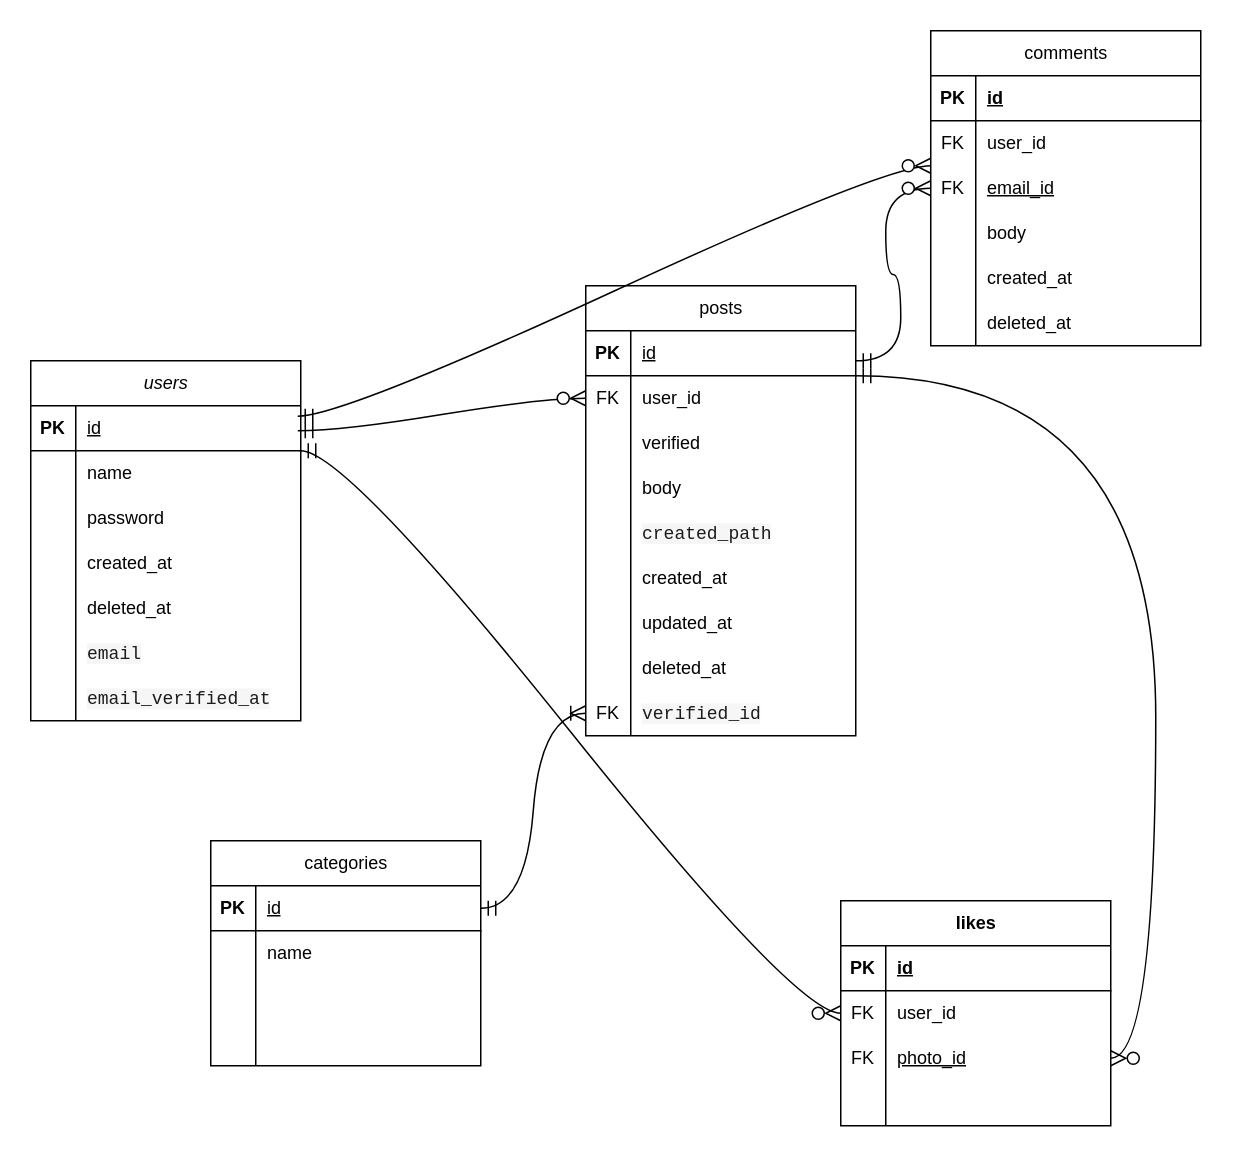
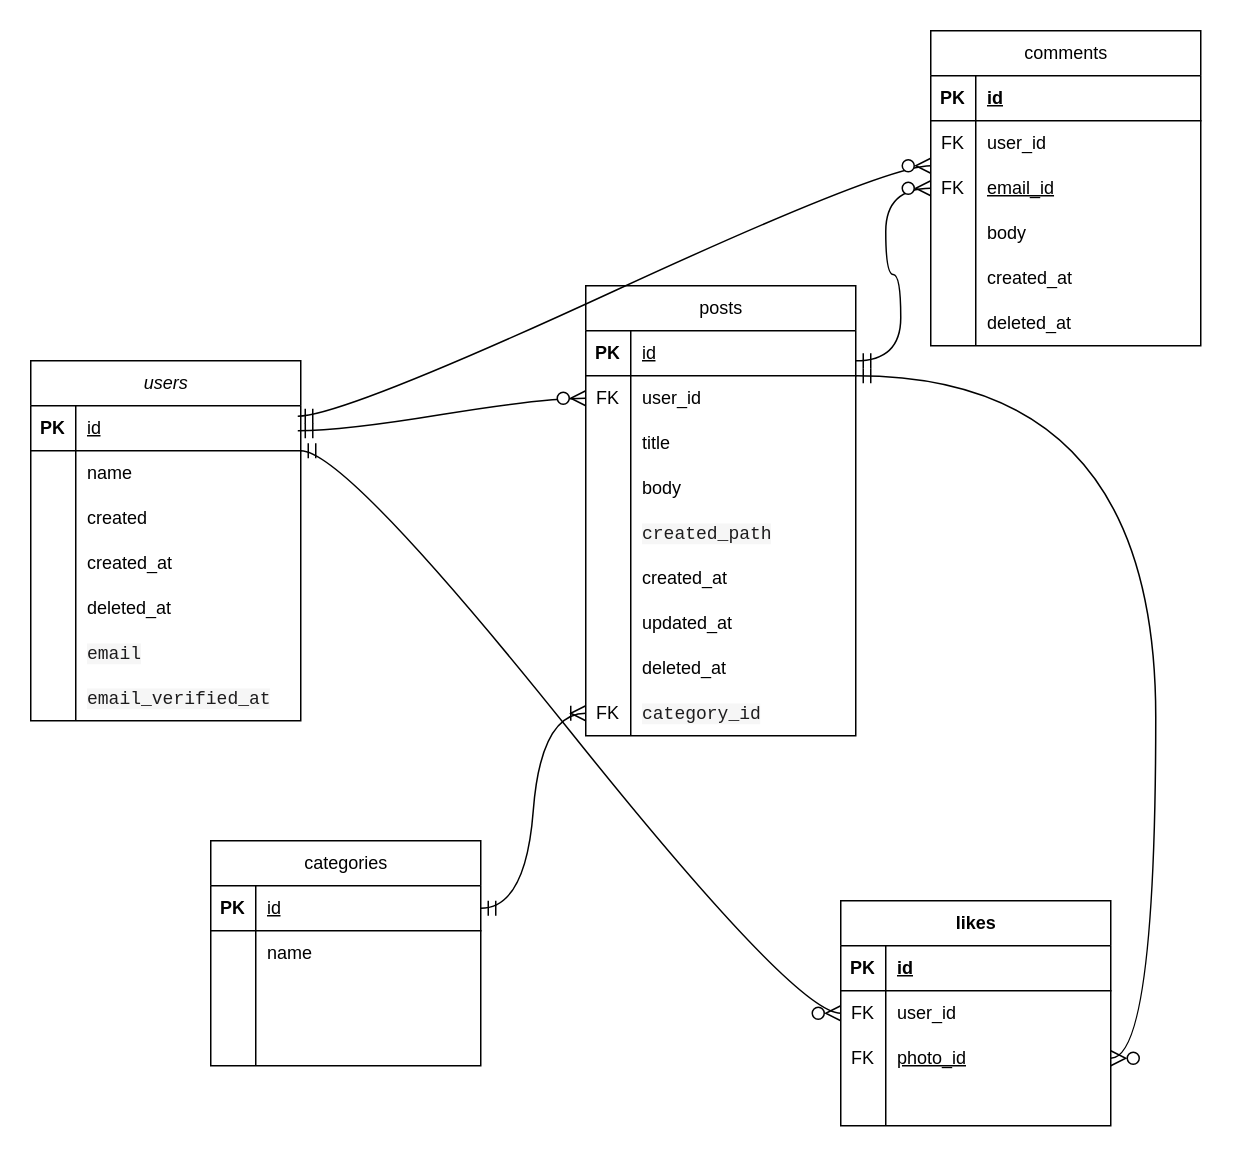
node "verified": label "verified" -> "title"
node "password": label "password" -> "created"
node "verified_id": label "verified_id" -> "category_id"
